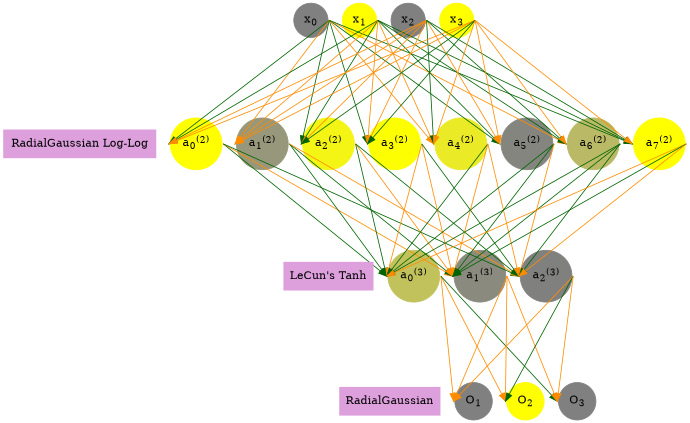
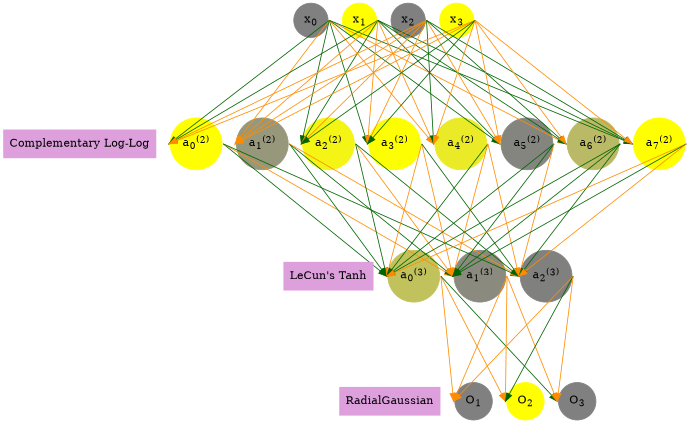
node "RadialGaussian Log-Log": label "RadialGaussian Log-Log" -> "Complementary Log-Log"
